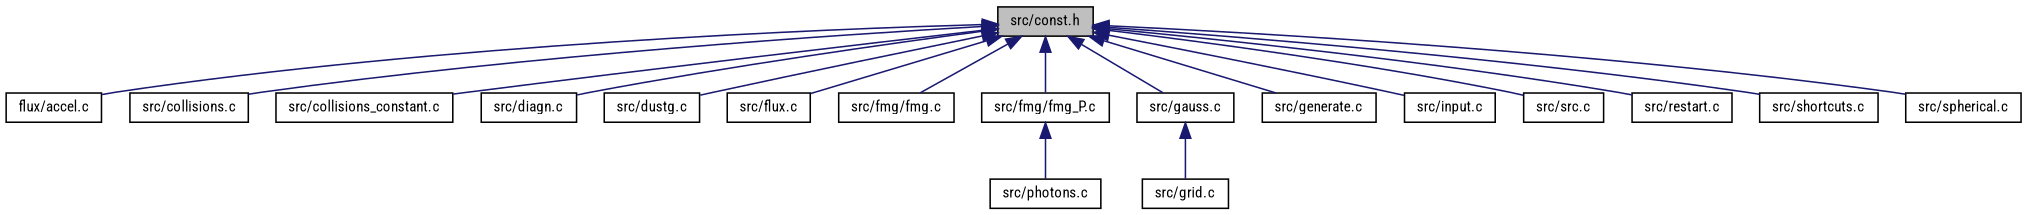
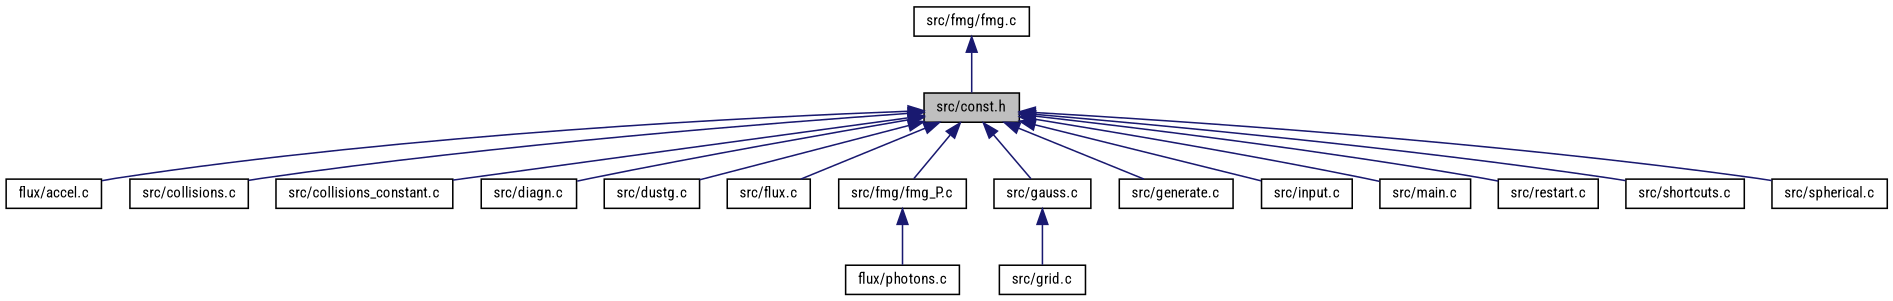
edge "src/fmg/fmg.c" -> "src/const.h": reversed
node "src/src.c": label "src/src.c" -> "src/main.c"
node "src/photons.c": label "src/photons.c" -> "flux/photons.c"
